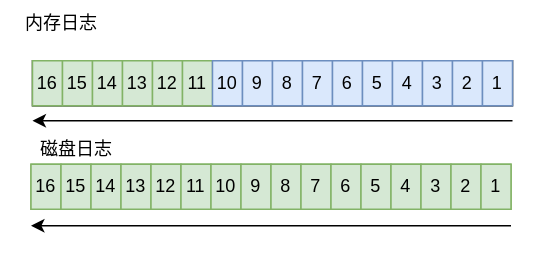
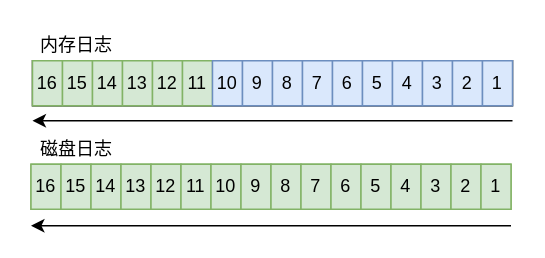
node "内存日志": moved (61, 23) -> (76, 46)
